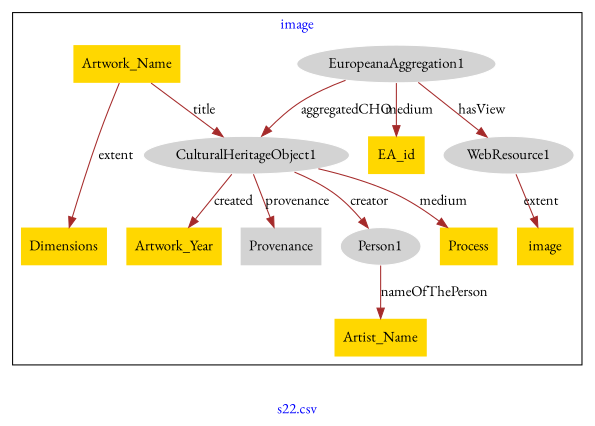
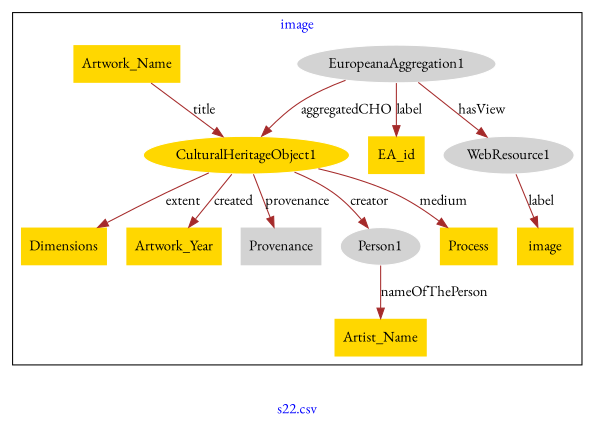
edge "EuropeanaAggregation1" -> "EA_id": label "medium" -> "label"
edge "Artwork_Name" -> "Dimensions": now "CulturalHeritageObject1" -> "Dimensions"
node "CulturalHeritageObject1": fillcolor lightgray -> gold
edge "WebResource1" -> "image": label "extent" -> "label"
